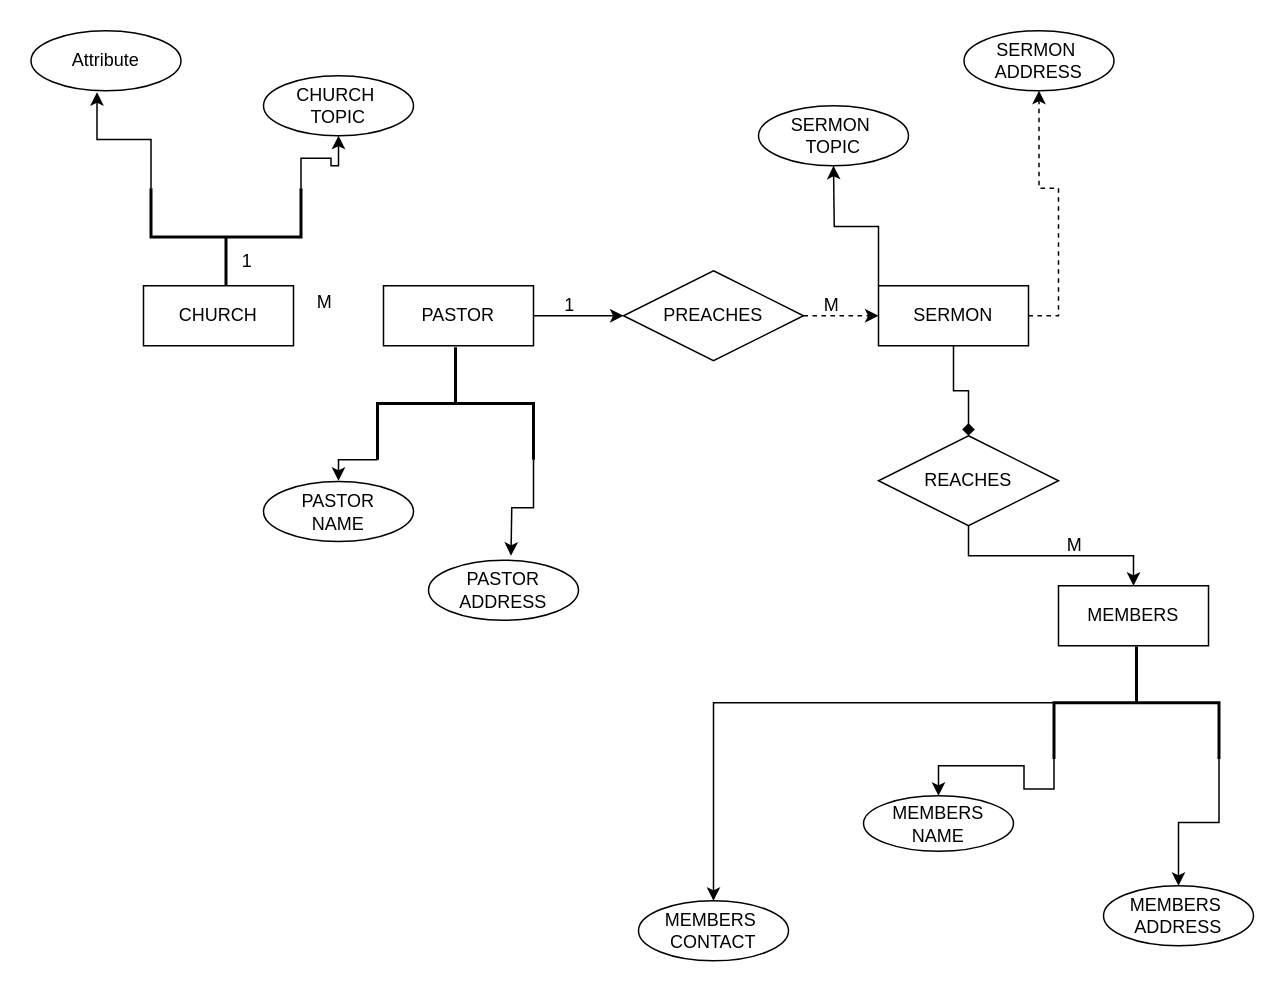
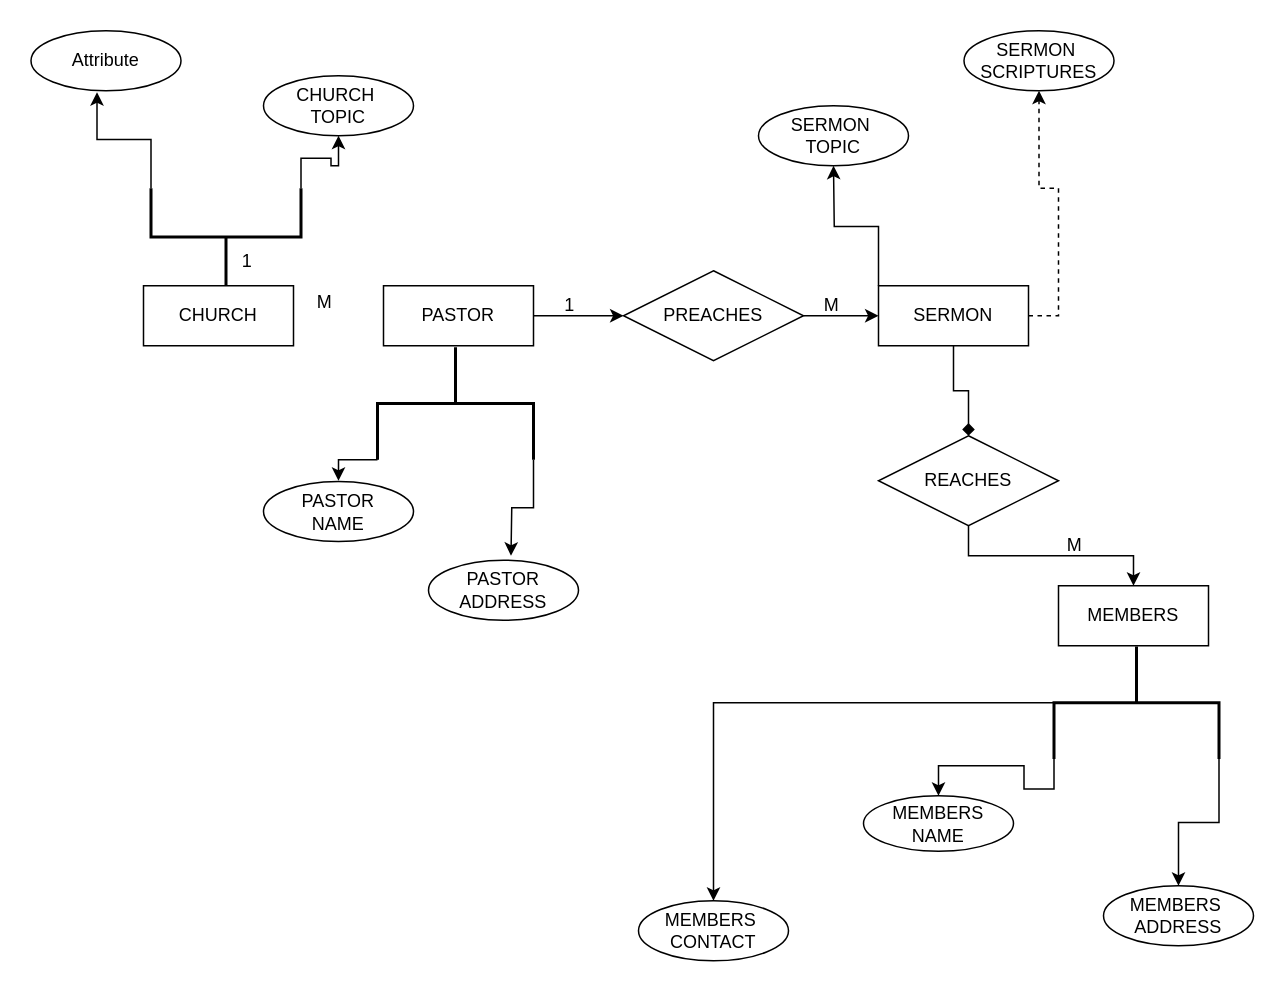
node "SERMON ADDRESS": label "SERMON ADDRESS" -> "SERMON SCRIPTURES"
edge "PREACHES" -> "SERMON": style dashed -> solid
